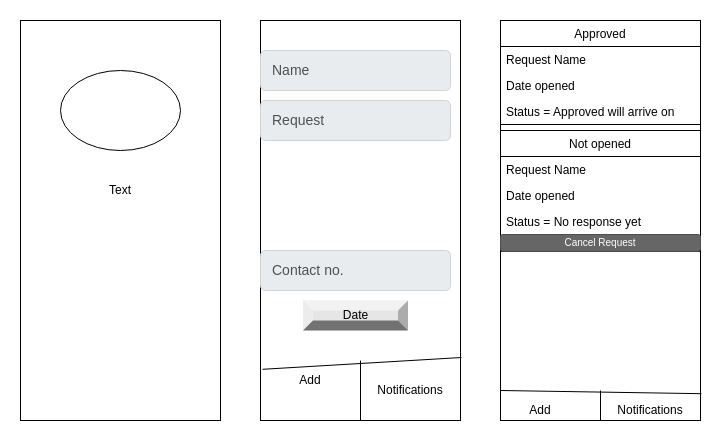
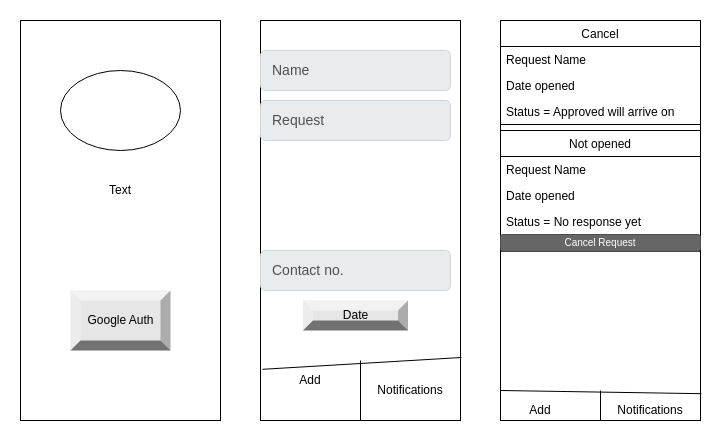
node "Approved": label "Approved" -> "Cancel"
node "Google Auth": added
